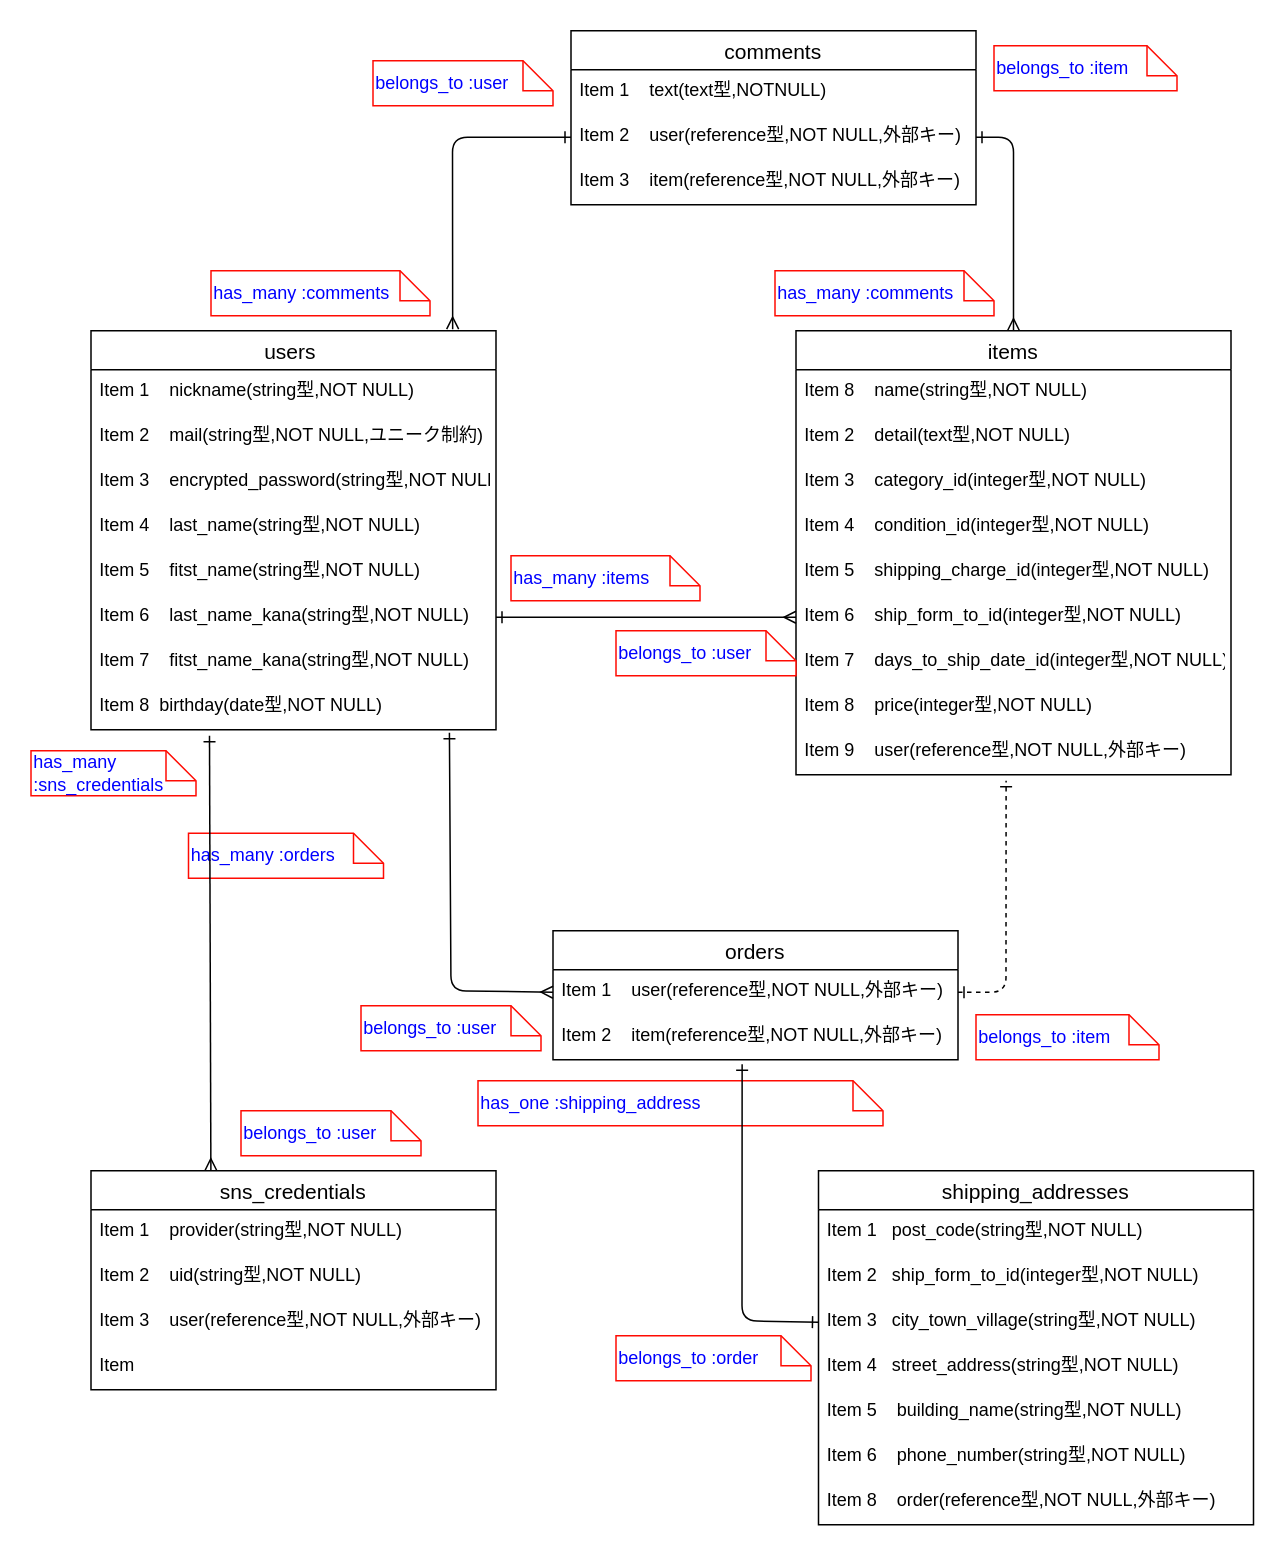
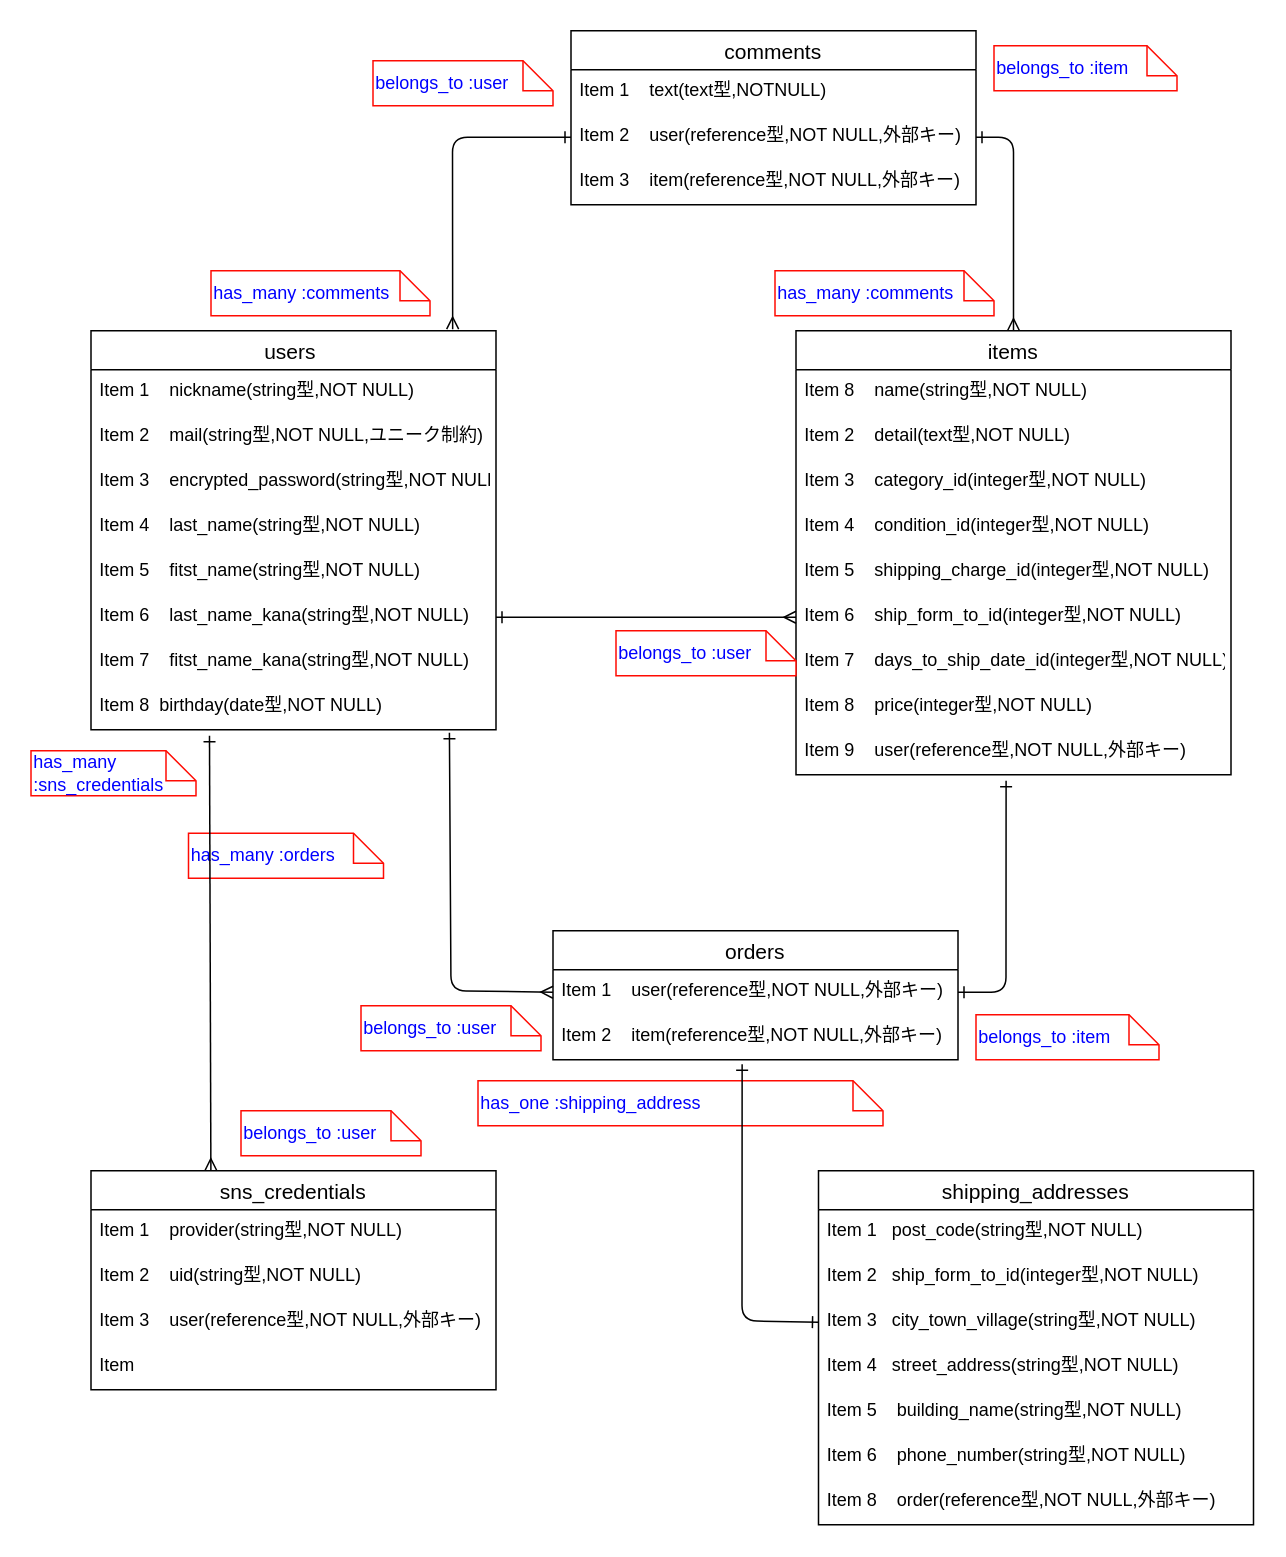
node "has_many :items": removed
edge "Item 9 user(reference型,NOT NULL,外部キー)" -- "Item 1 user(reference型,NOT NULL,外部キー)": style dashed -> solid
node "belongs_to :order": removed
